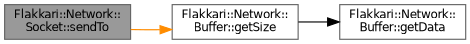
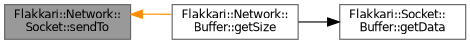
node "Flakkari::Network:: Buffer::getData": label "Flakkari::Network:: Buffer::getData" -> "Flakkari::Socket:: Buffer::getData"
edge "Flakkari::Network:: Socket::sendTo" -> "Flakkari::Network:: Buffer::getSize": reversed
